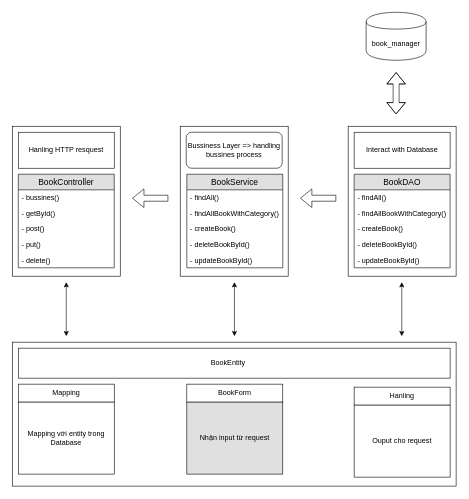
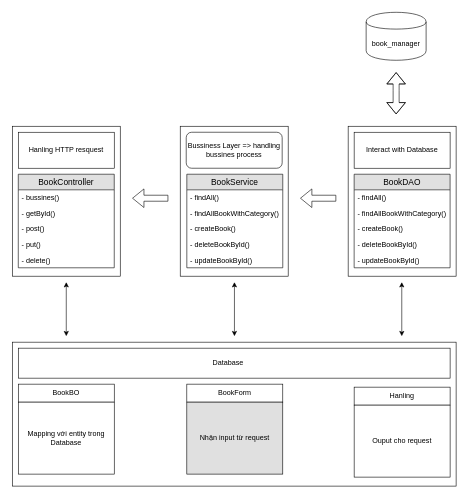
node "BookEntity": label "BookEntity" -> "Database"
node "Mapping": label "Mapping" -> "BookBO"
